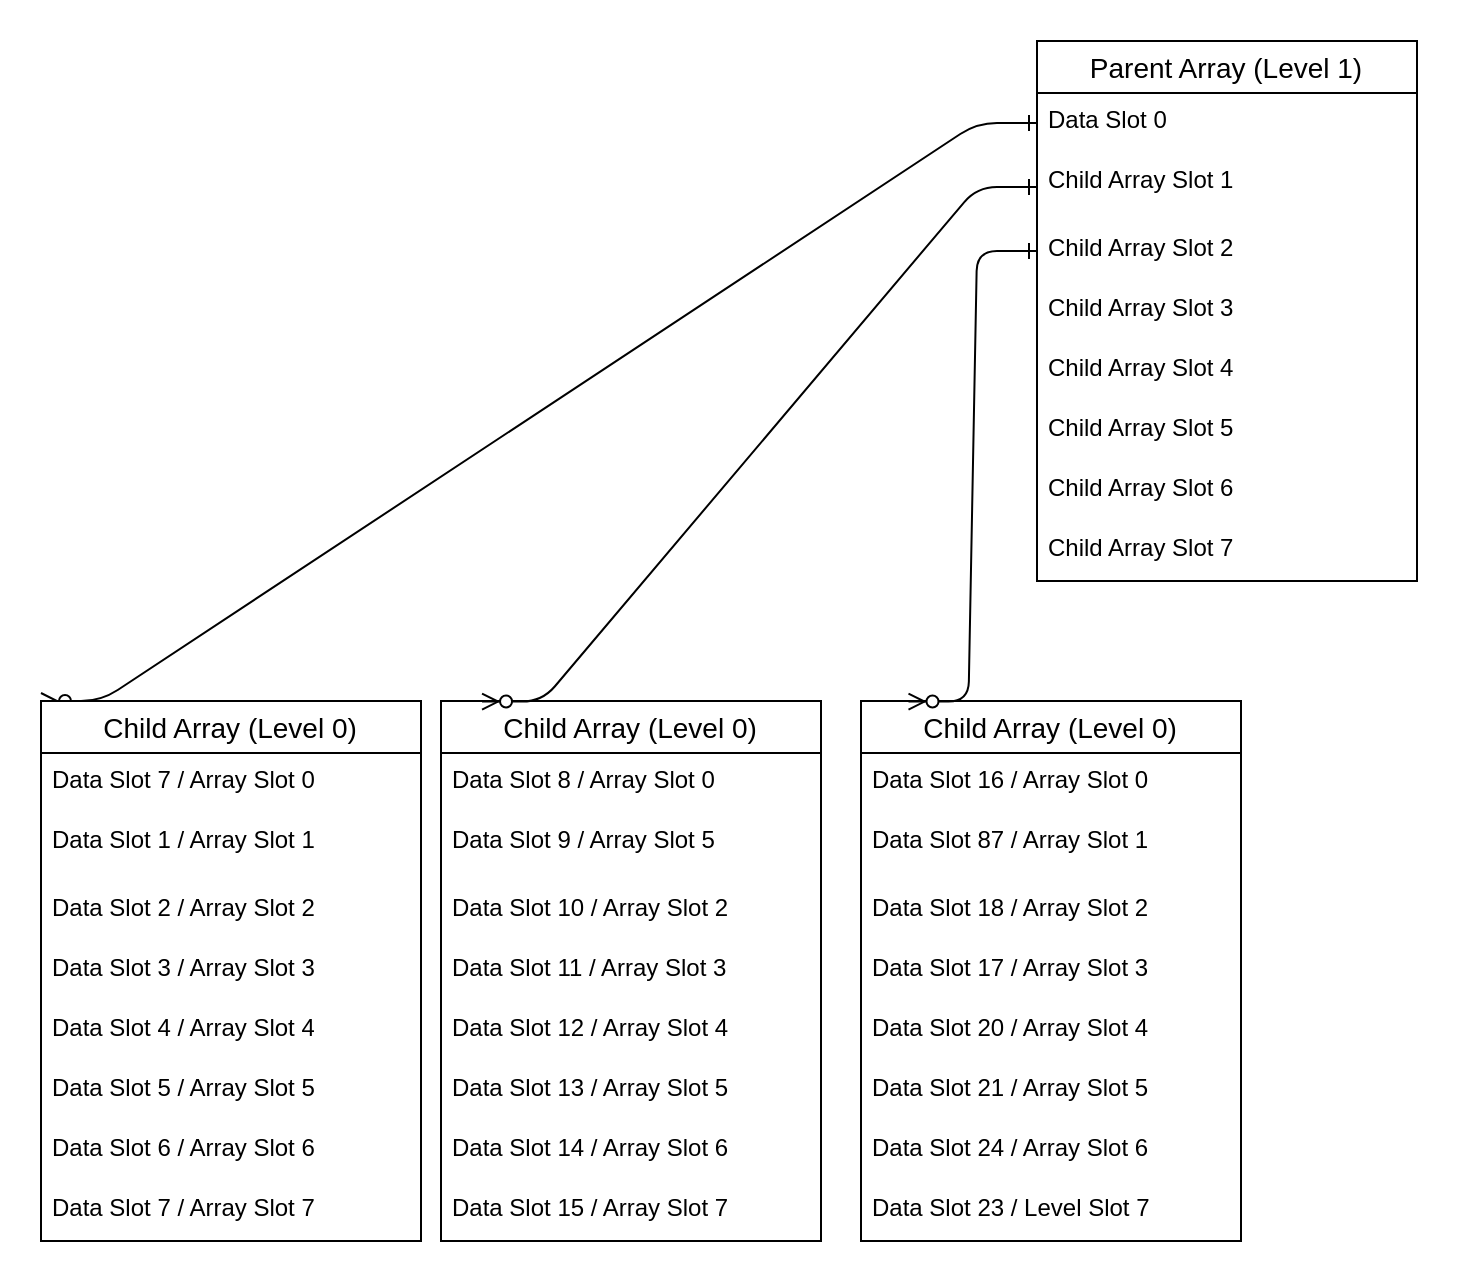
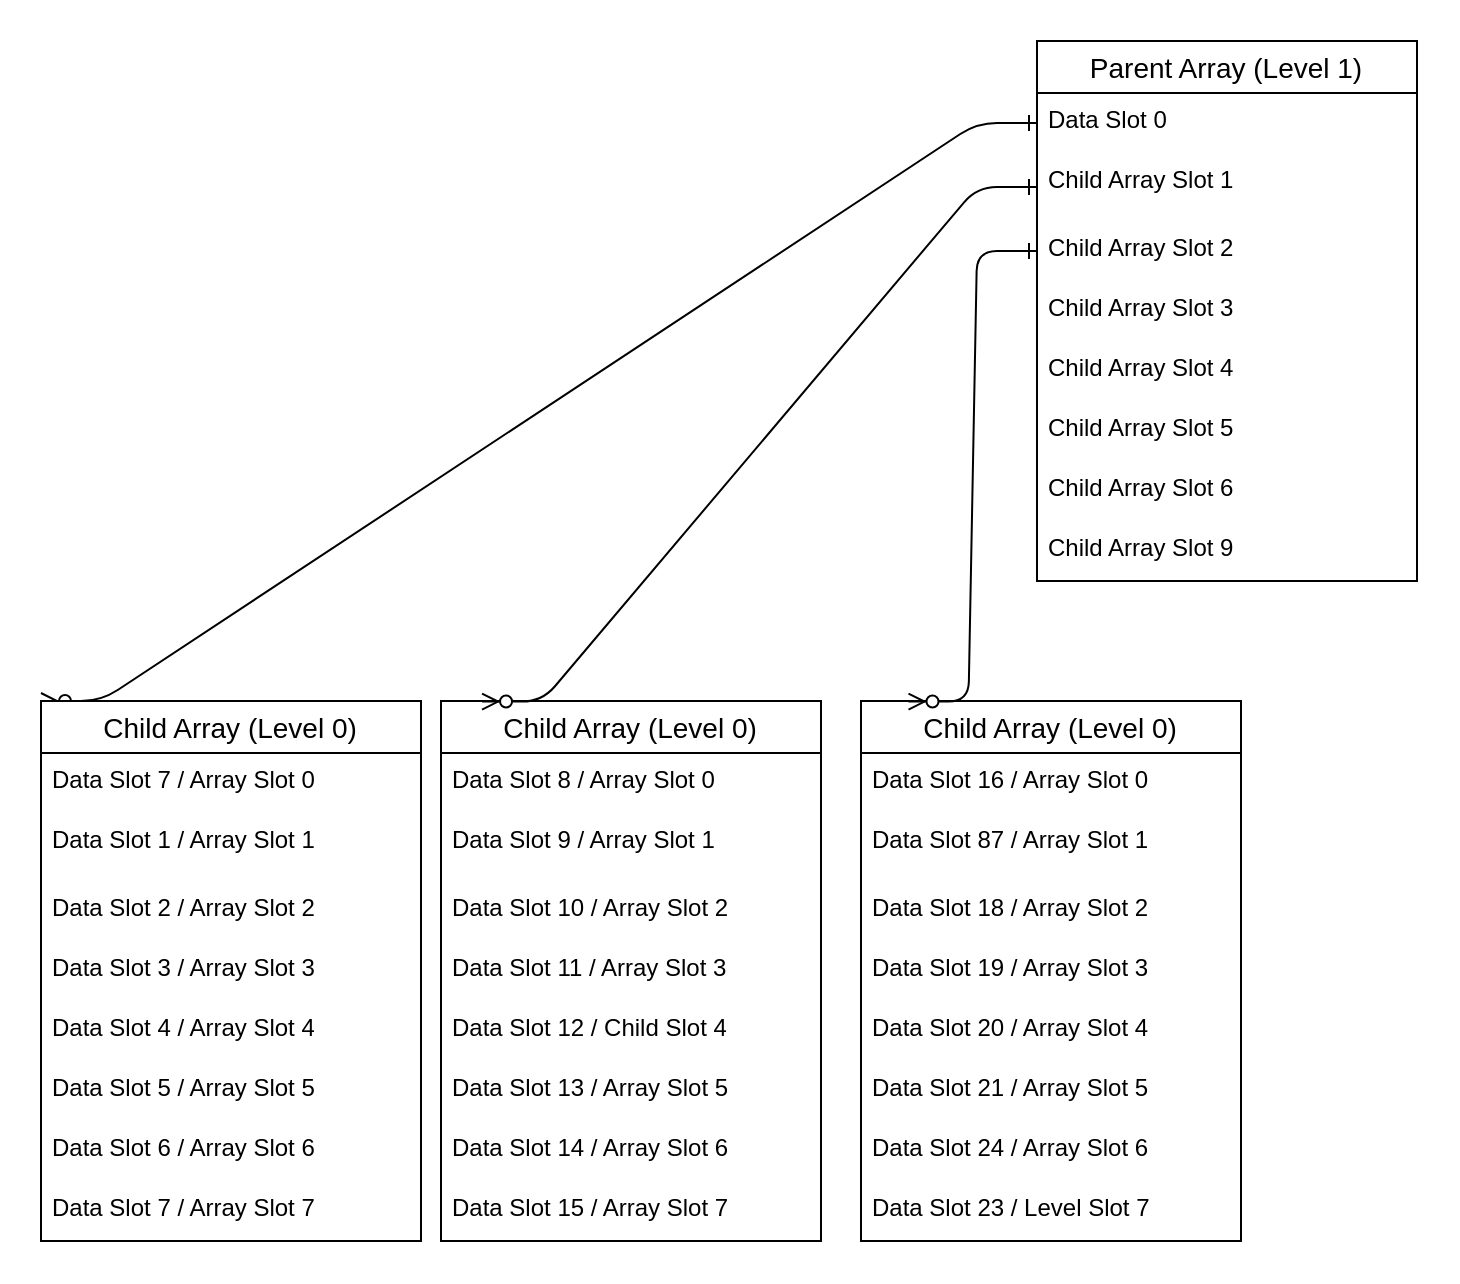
node "Child Array Slot 7": label "Child Array Slot 7" -> "Child Array Slot 9"
node "Data Slot 9 / Array Slot 5": label "Data Slot 9 / Array Slot 5" -> "Data Slot 9 / Array Slot 1"
node "Data Slot 17 / Array Slot 3": label "Data Slot 17 / Array Slot 3" -> "Data Slot 19 / Array Slot 3"
node "Data Slot 12 / Array Slot 4": label "Data Slot 12 / Array Slot 4" -> "Data Slot 12 / Child Slot 4"
